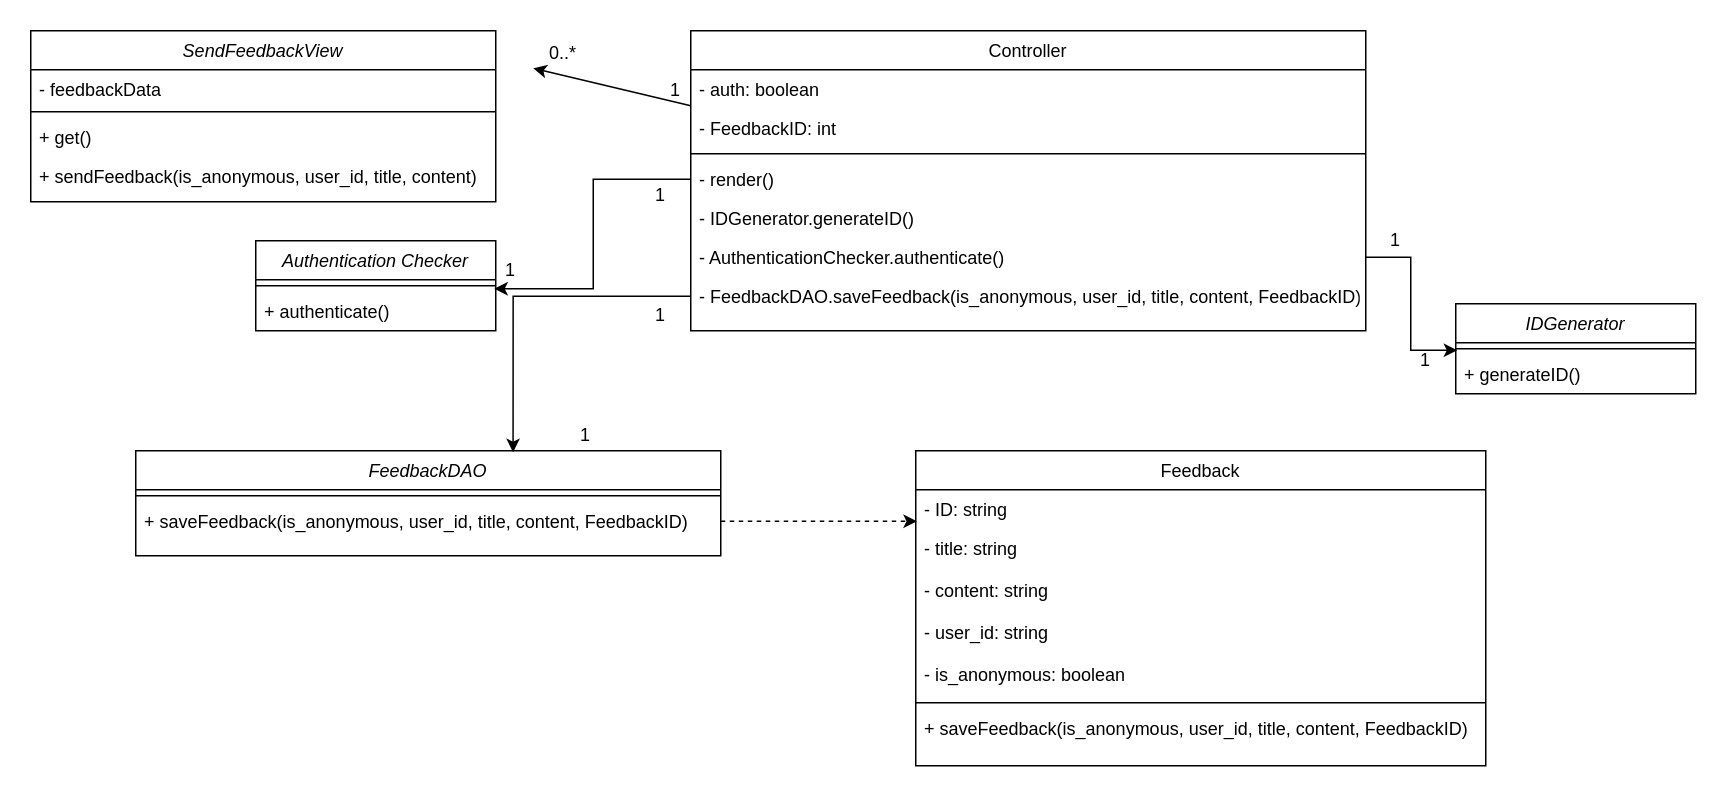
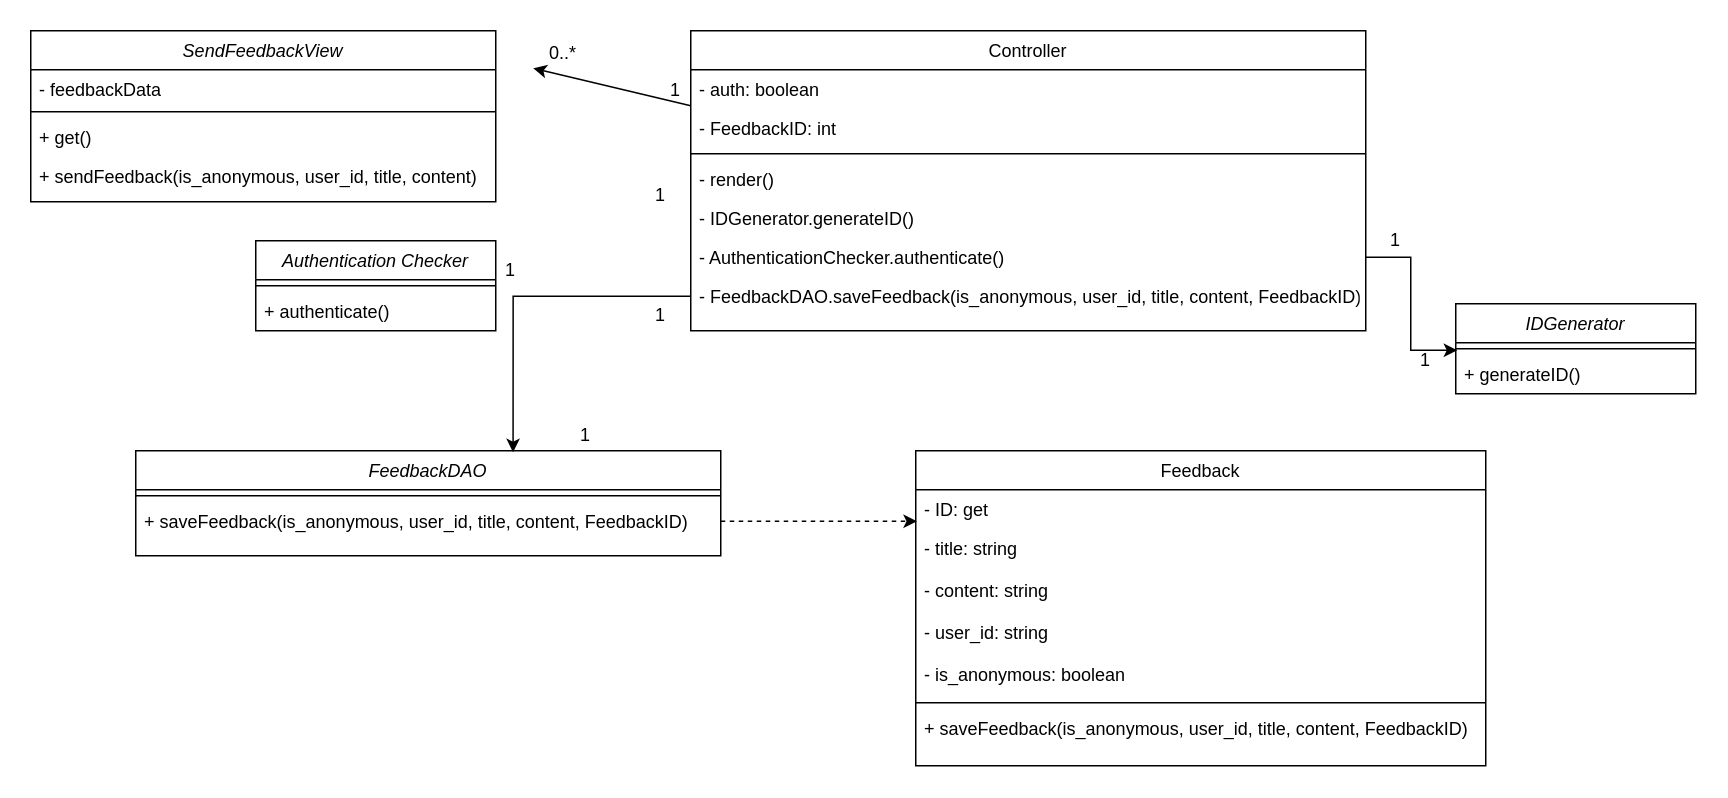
edge "- render()" -> "+ authenticate()": removed
node "- ID: string": label "- ID: string" -> "- ID: get"
